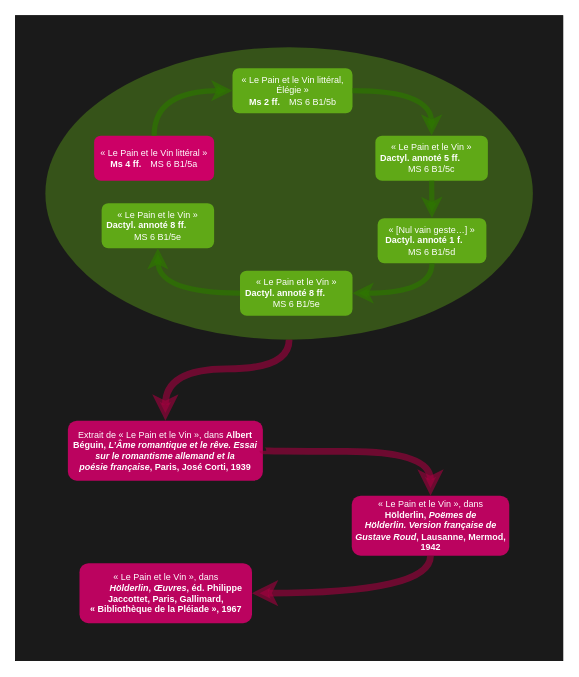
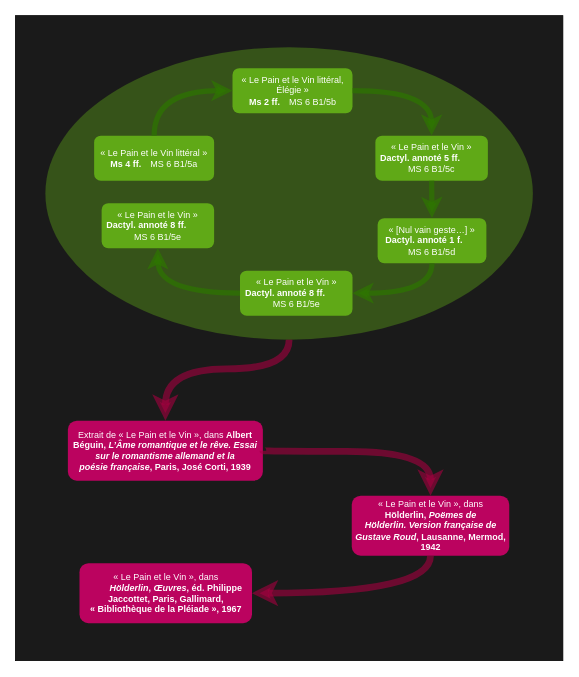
node "« Le Pain et le Vin littéral » Ms 4 ff. MS 6 B1/5a": fillcolor #cc0066 -> #60a917
